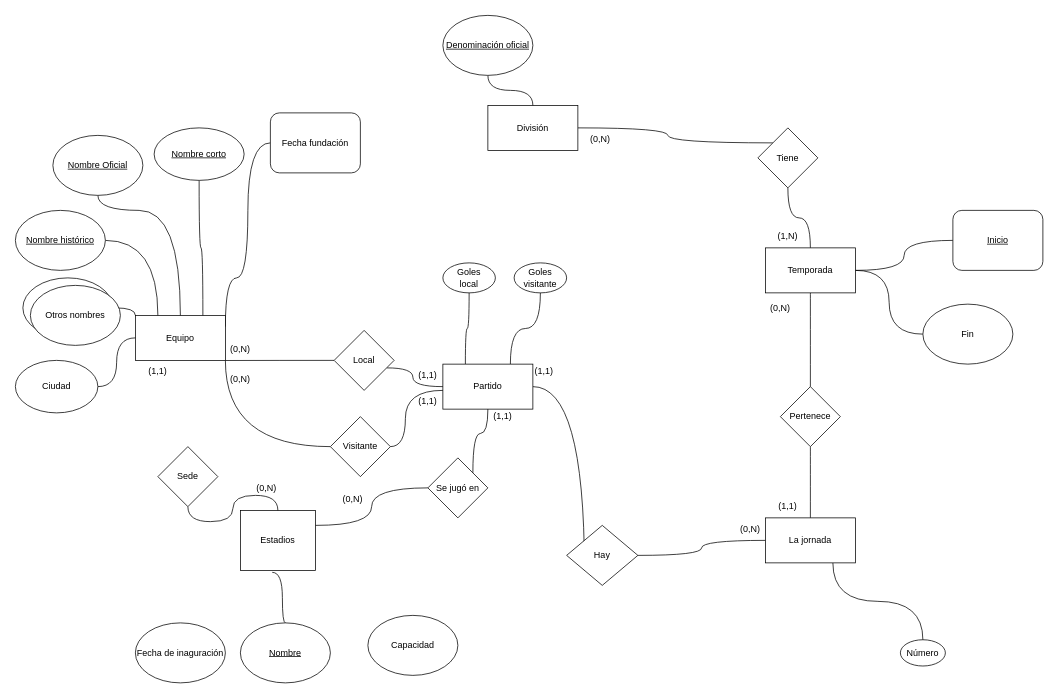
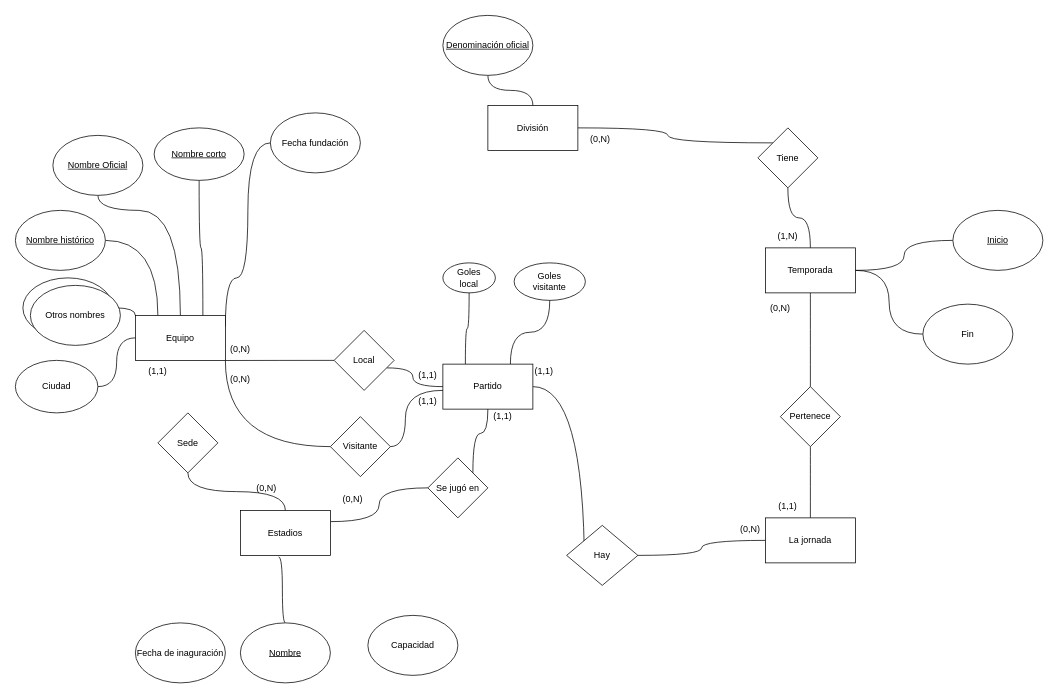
node "Fecha fundación": shape rounded rectangle -> ellipse
node "Inicio": shape rounded rectangle -> ellipse
node "Goles visitante": size 53x30 -> 71x38
node "Sede": moved (188, 477) -> (188, 443)
node "Estadios": size 75x60 -> 90x45
edge "La jornada" -- "Número": removed
node "Número": removed
